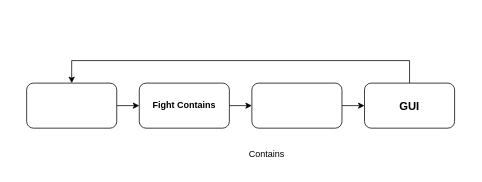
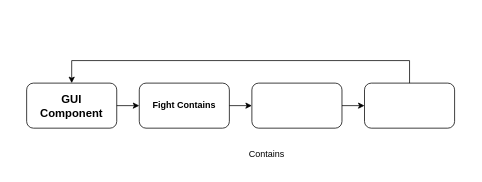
node "GUI Component": added
node "GUI": removed
